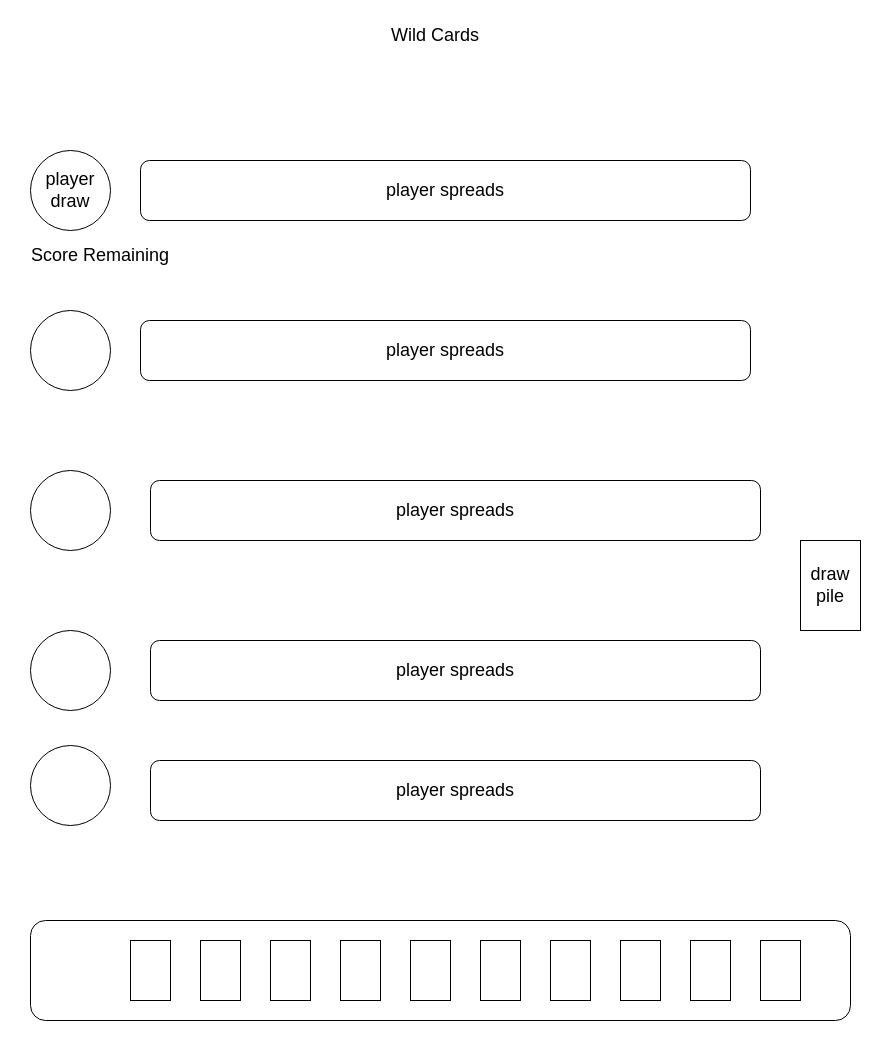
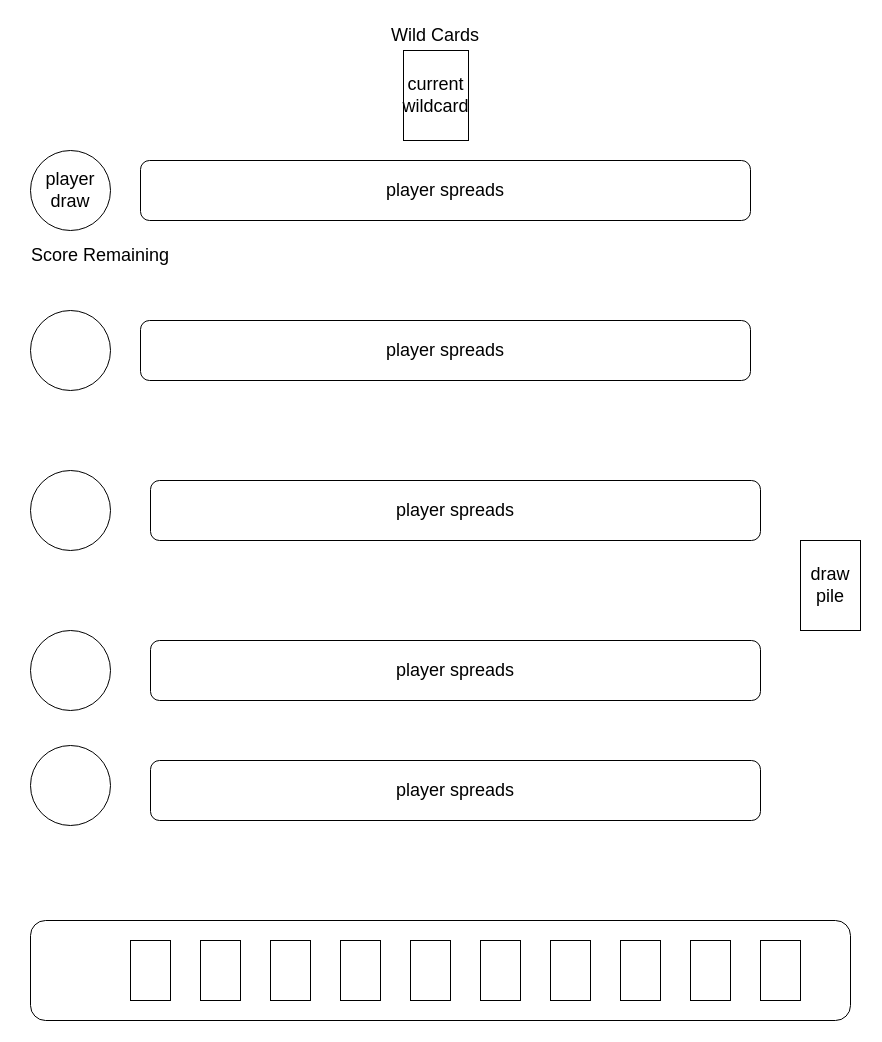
node "current wildcard": added
